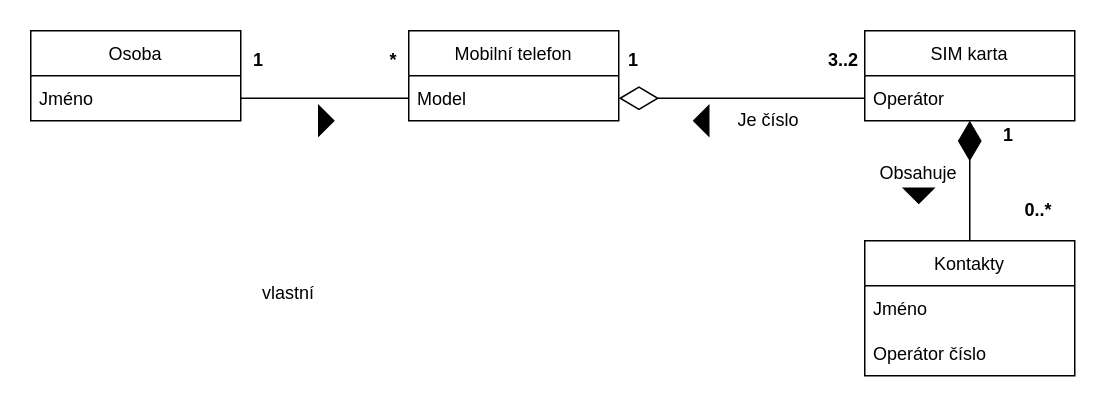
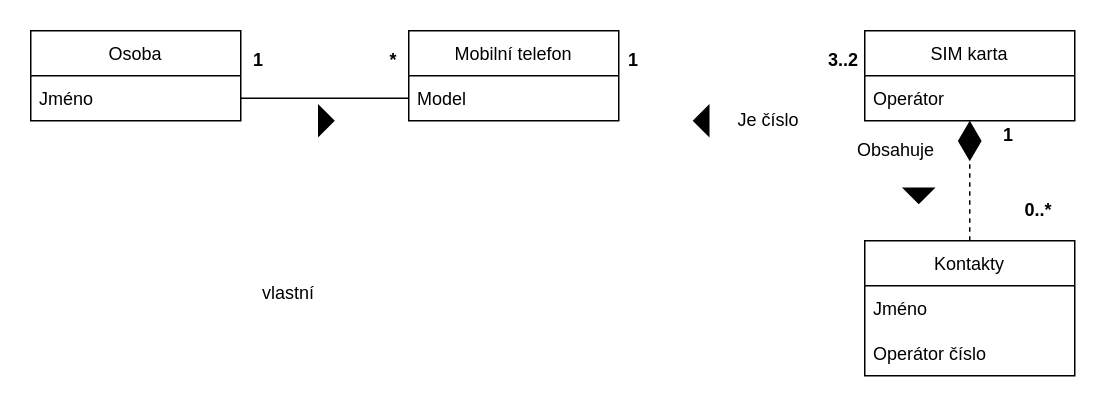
edge "Operátor" -> "Model": removed
node "Obsahuje": moved (919, 173) -> (896, 151)
edge "Kontakty" -> "Operátor": style solid -> dashed
